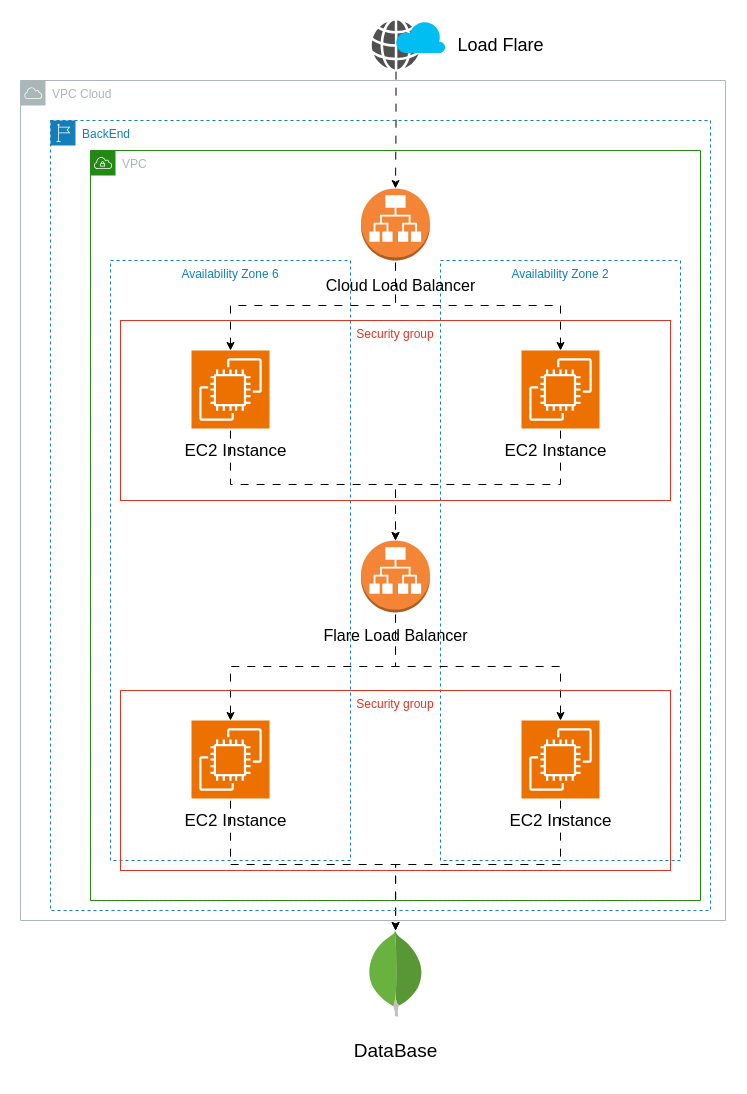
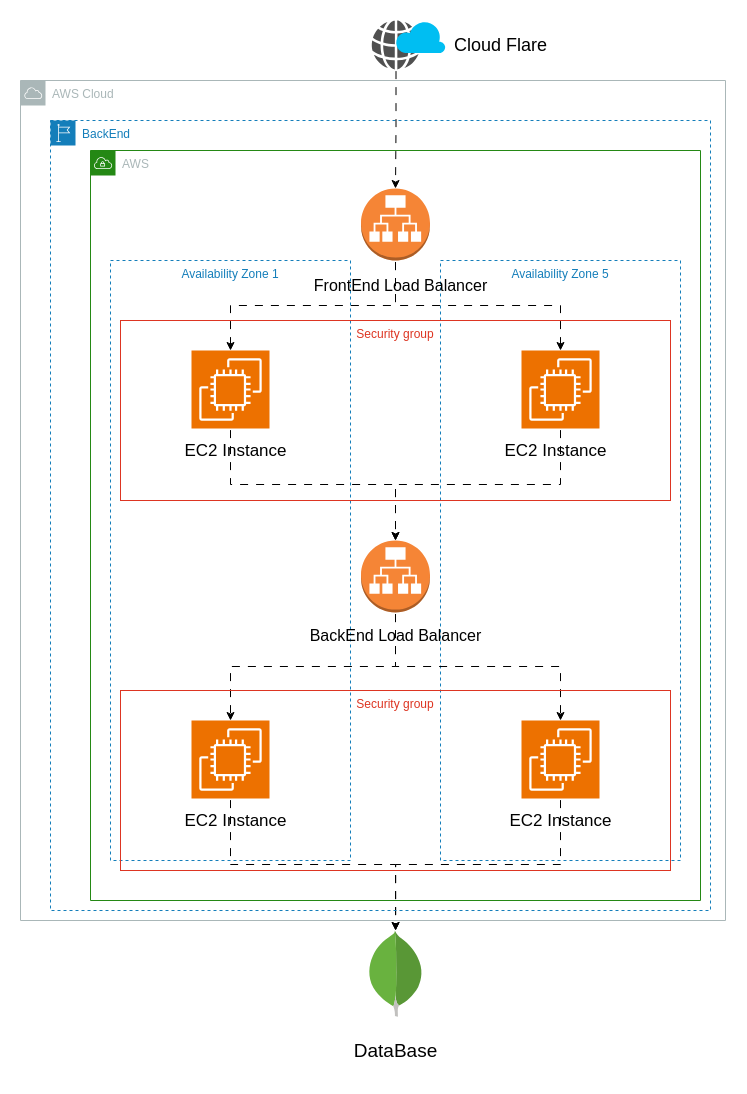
node "Load Flare": label "Load Flare" -> "Cloud Flare"
node "VPC Cloud": label "VPC Cloud" -> "AWS Cloud"
node "VPC": label "VPC" -> "AWS"
node "Availability Zone 6": label "Availability Zone 6" -> "Availability Zone 1"
node "Availability Zone 2": label "Availability Zone 2" -> "Availability Zone 5"
node "Cloud Load Balancer": label "Cloud Load Balancer" -> "FrontEnd Load Balancer"
node "Flare Load Balancer": label "Flare Load Balancer" -> "BackEnd Load Balancer"
